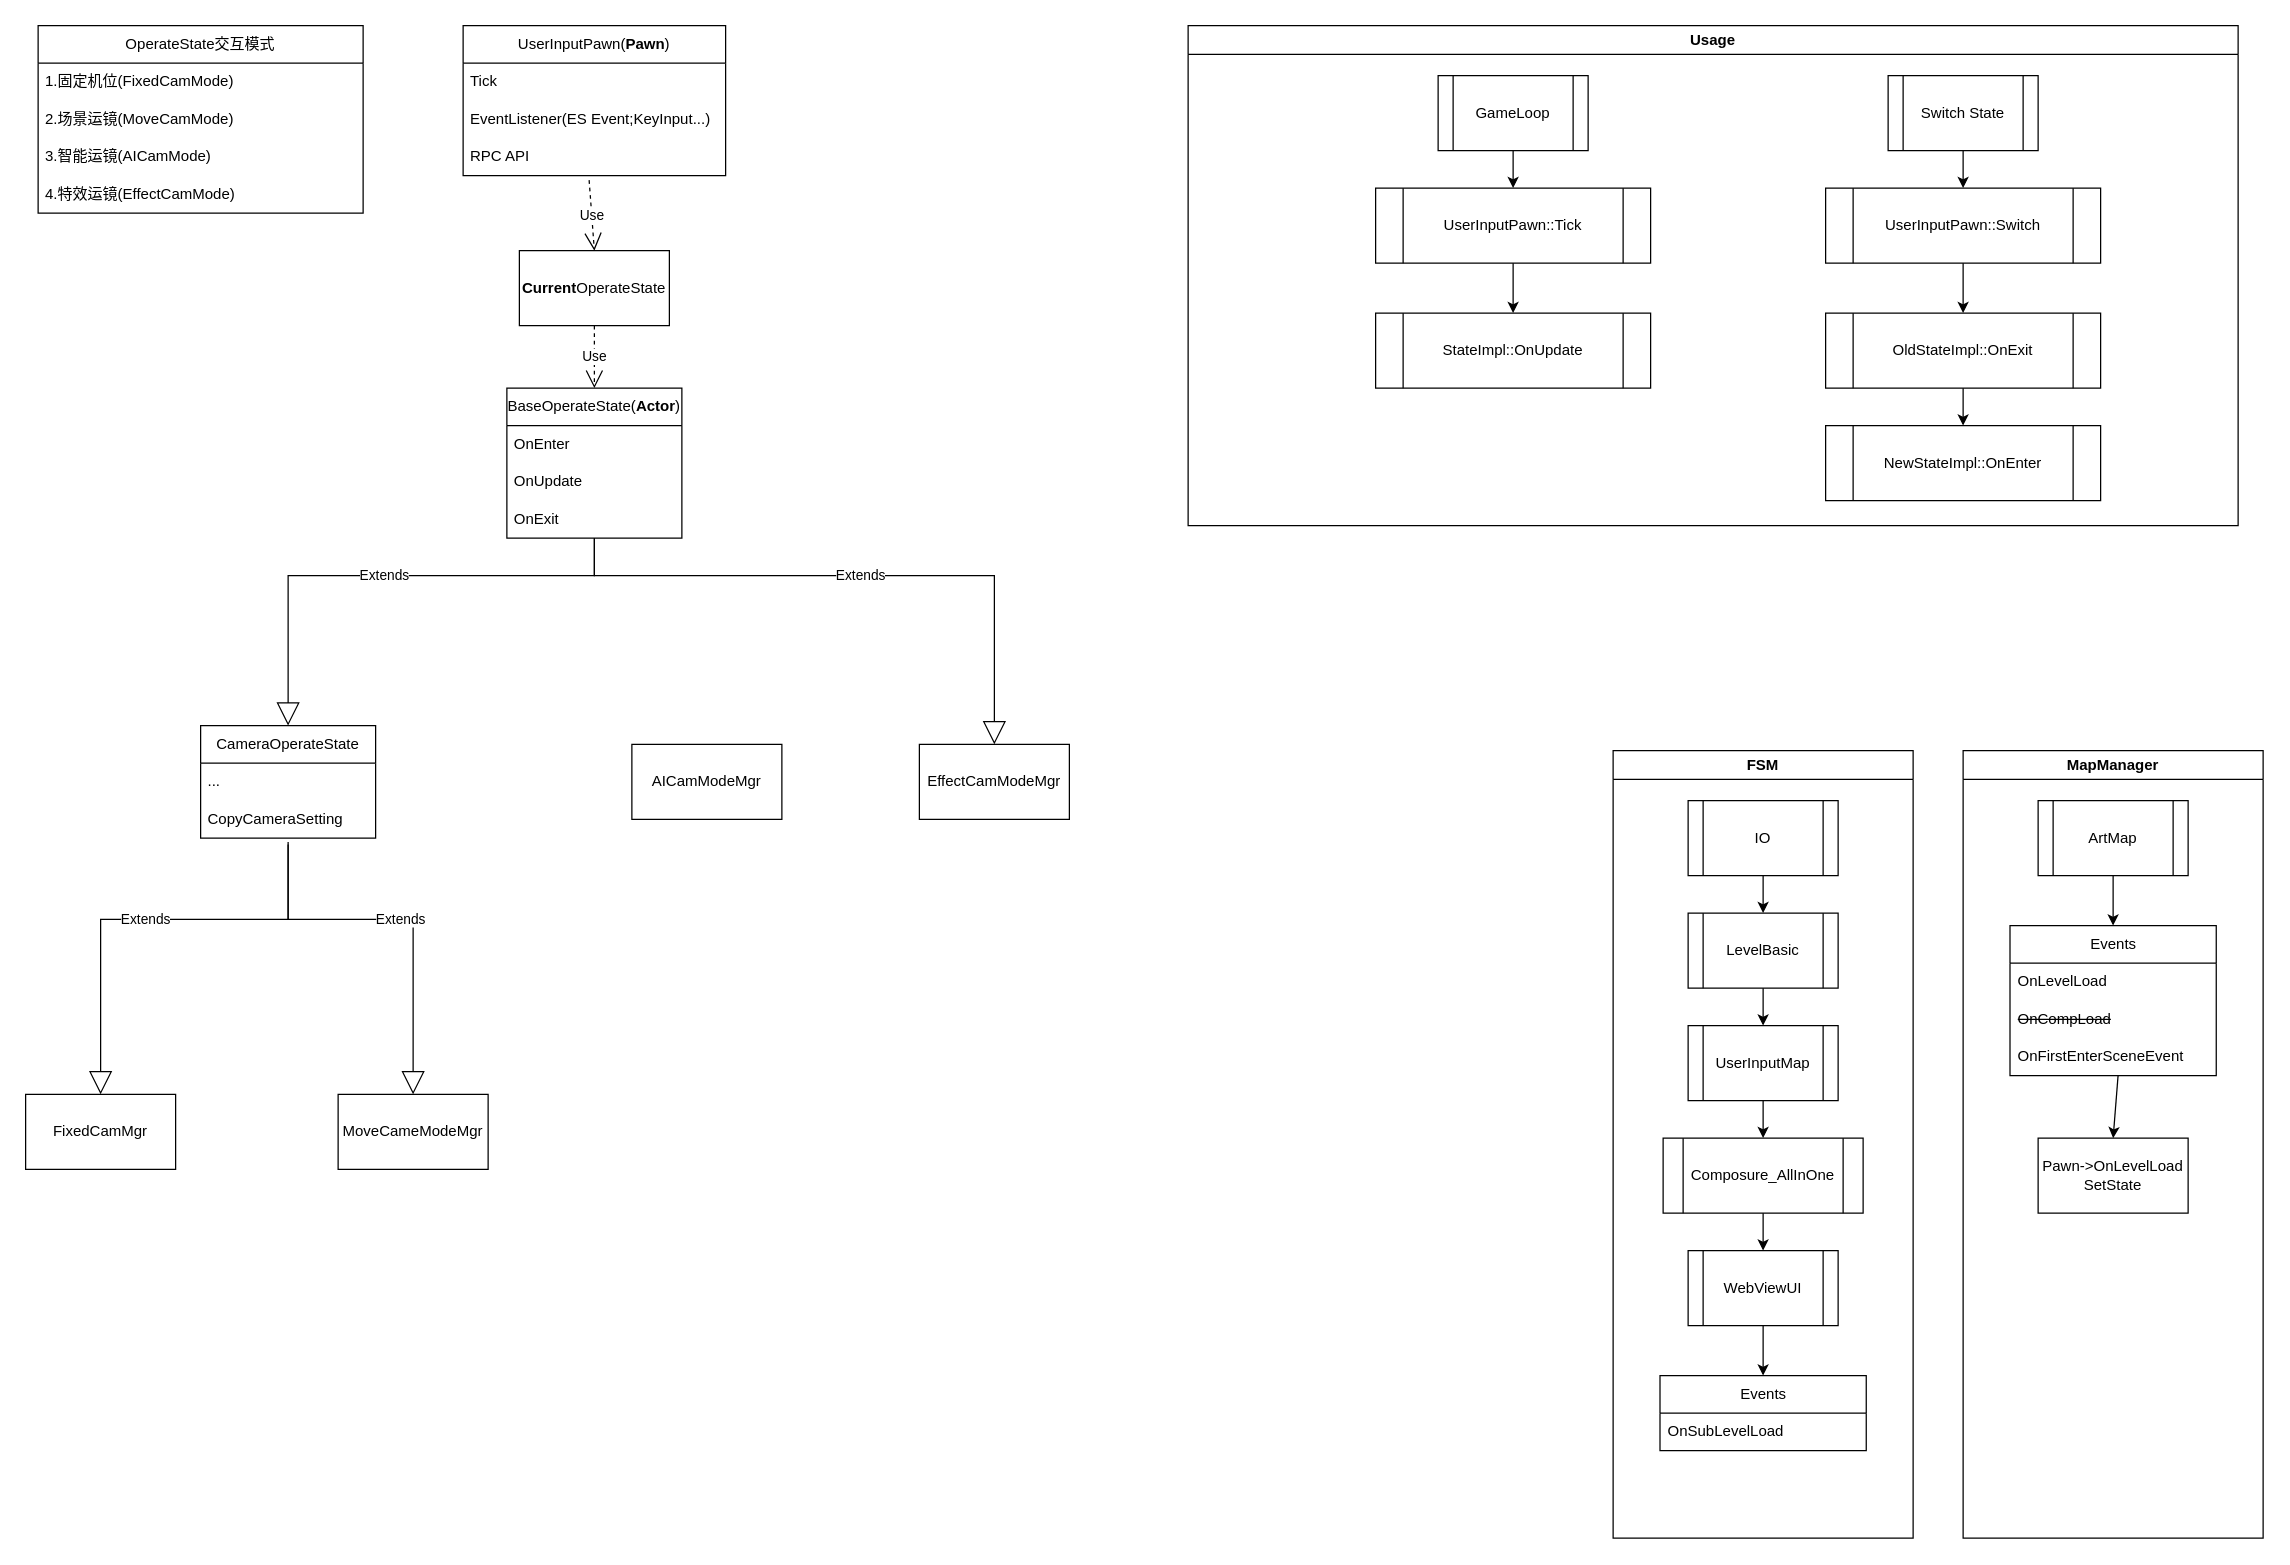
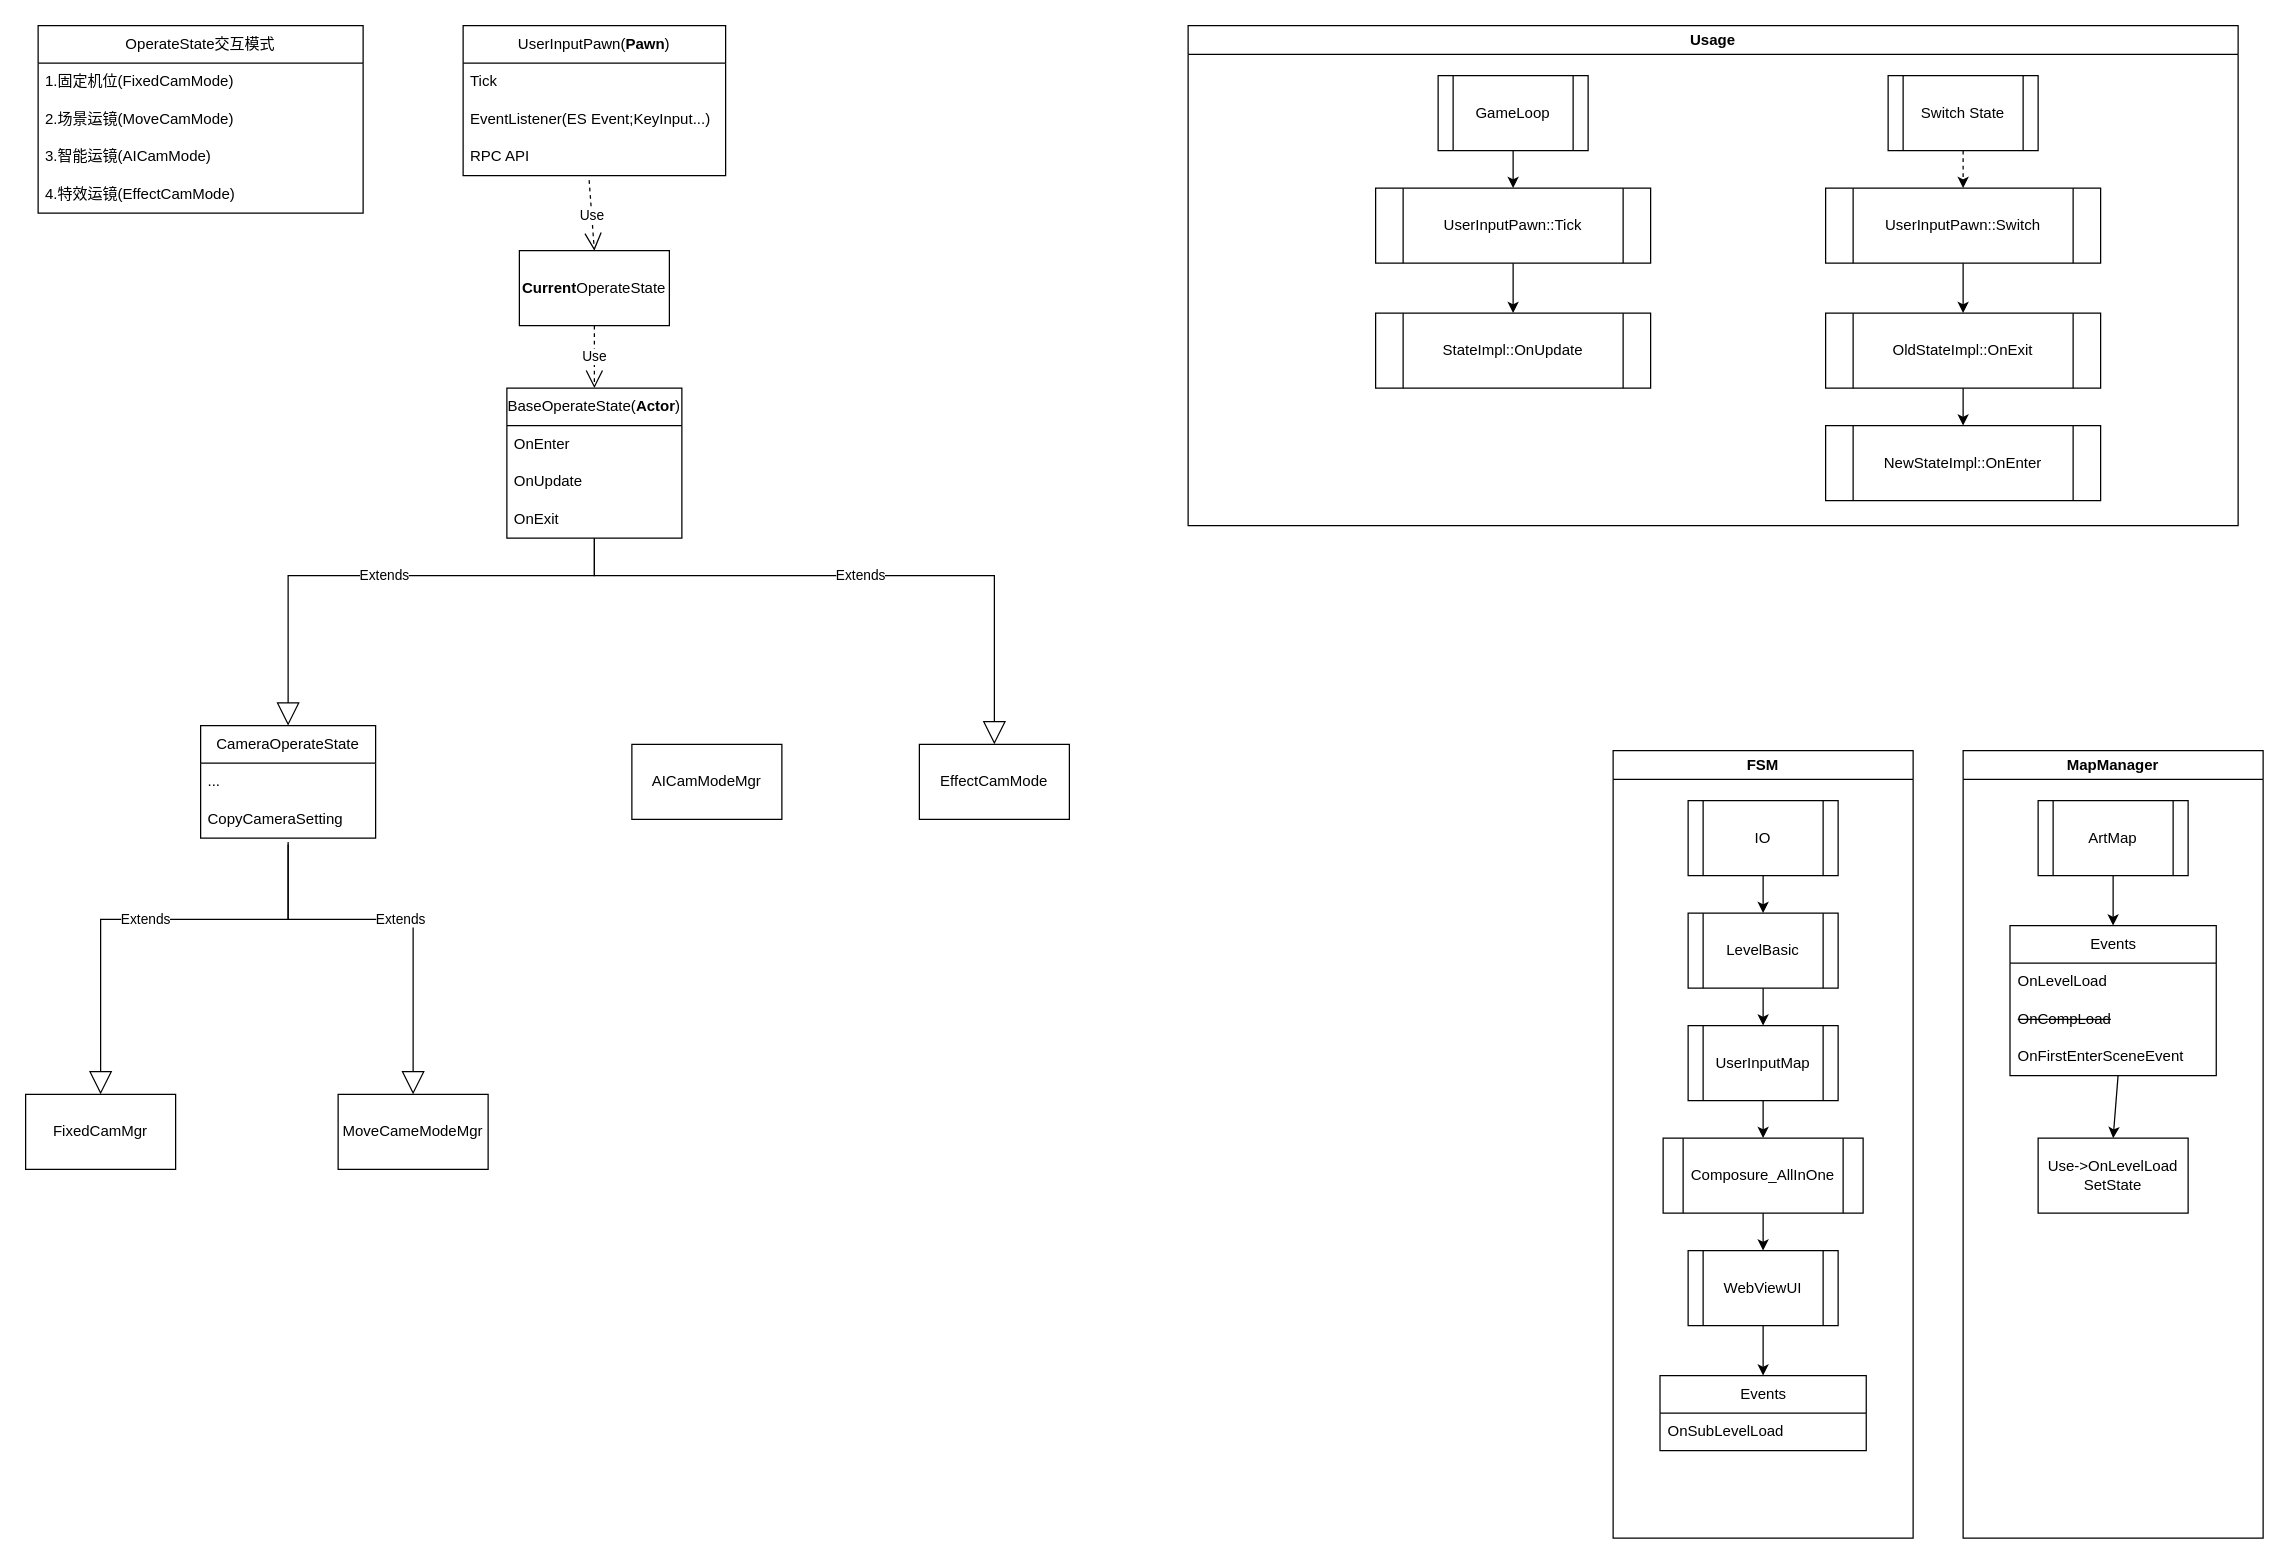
edge "Switch State" -> "UserInputPawn::Switch": style solid -> dashed
node "EffectCamModeMgr": label "EffectCamModeMgr" -> "EffectCamMode"
node "Pawn->OnLevelLoad SetState": label "Pawn->OnLevelLoad SetState" -> "Use->OnLevelLoad SetState"
